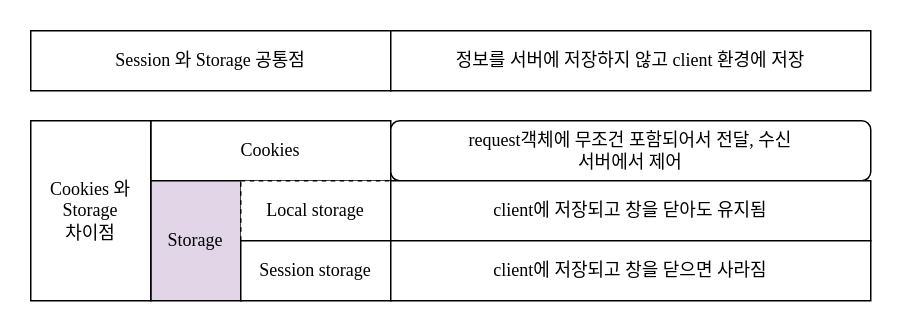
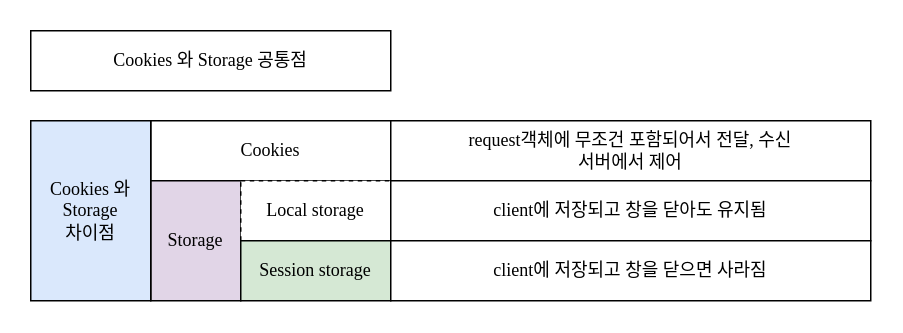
node "Session 와 Storage 공통점": label "Session 와 Storage 공통점" -> "Cookies 와 Storage 공통점"
node "정보를 서버에 저장하지 않고 client 환경에 저장": removed
node "request객체에 무조건 포함되어서 전달, 수신 서버에서 제어": shape rounded rectangle -> rectangle
node "Cookies 와 Storage 차이점": fillcolor #ffffff -> #dae8fc
node "Session storage": fillcolor #ffffff -> #d5e8d4
